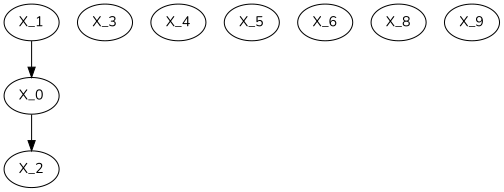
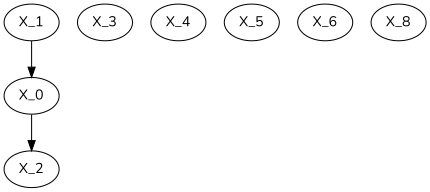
node "X_9": removed
